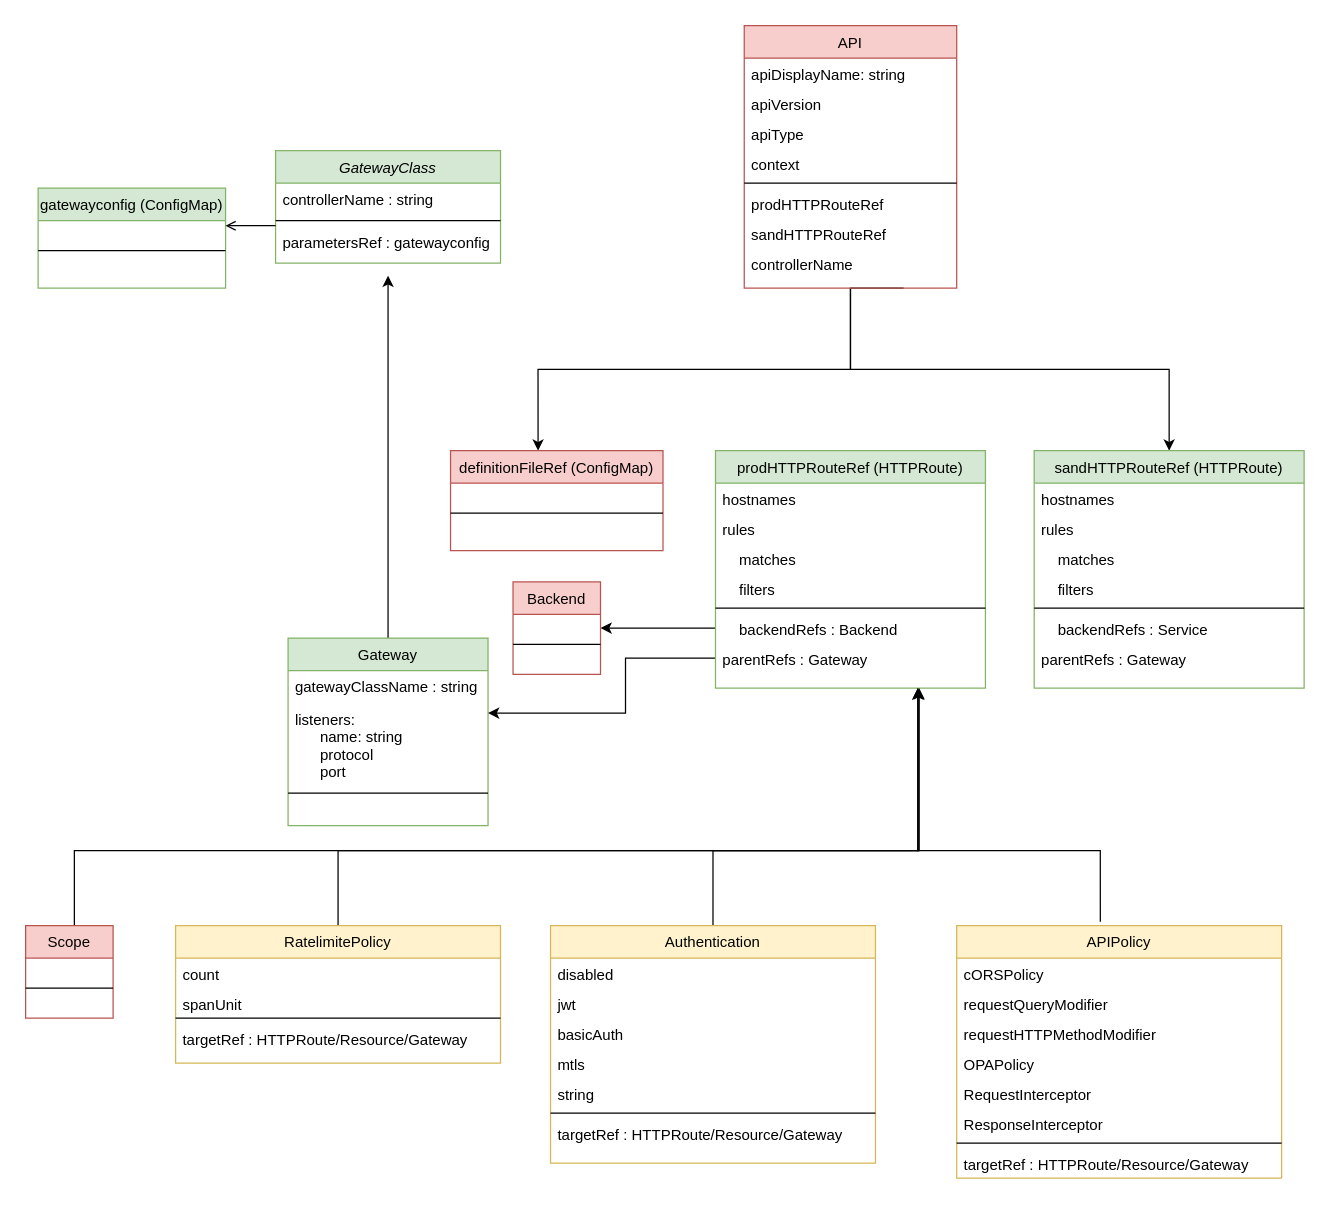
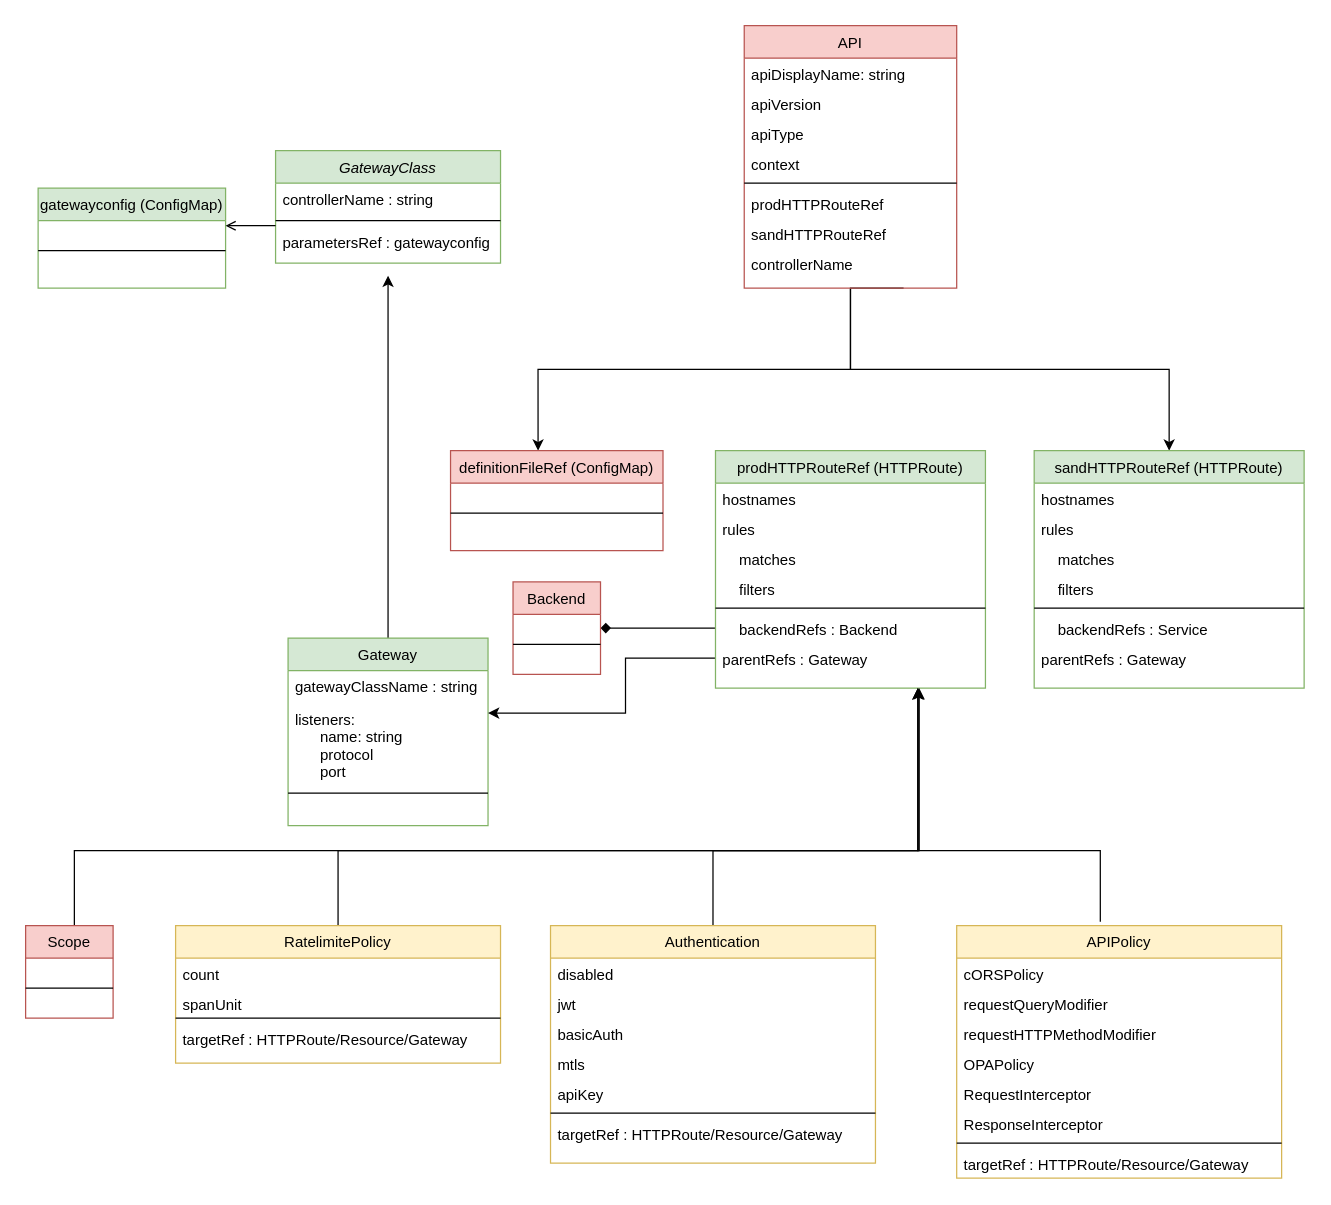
edge "backendRefs : Backend" -> "Backend": arrowhead classic -> diamond
node "string": label "string" -> "apiKey"
